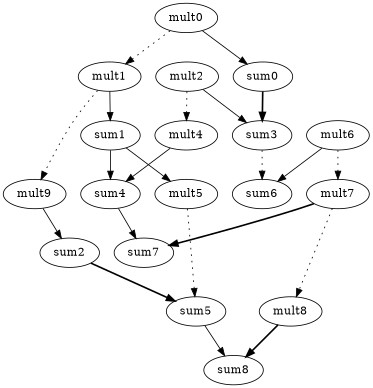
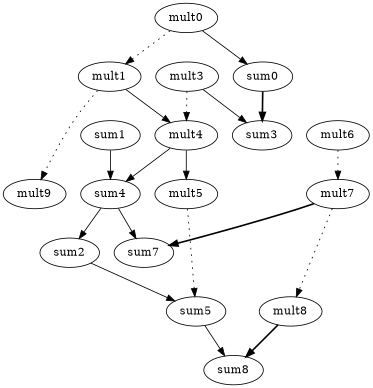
node "mult2": label "mult2" -> "mult3"
edge "mult1" -> "sum1": now "mult1" -> "mult4"
edge "sum1" -> "mult5": now "mult4" -> "mult5"
node "sum6": removed
edge "mult9" -> "sum2": now "sum4" -> "sum2"
edge "sum2" -> "sum5": style bold -> solid
